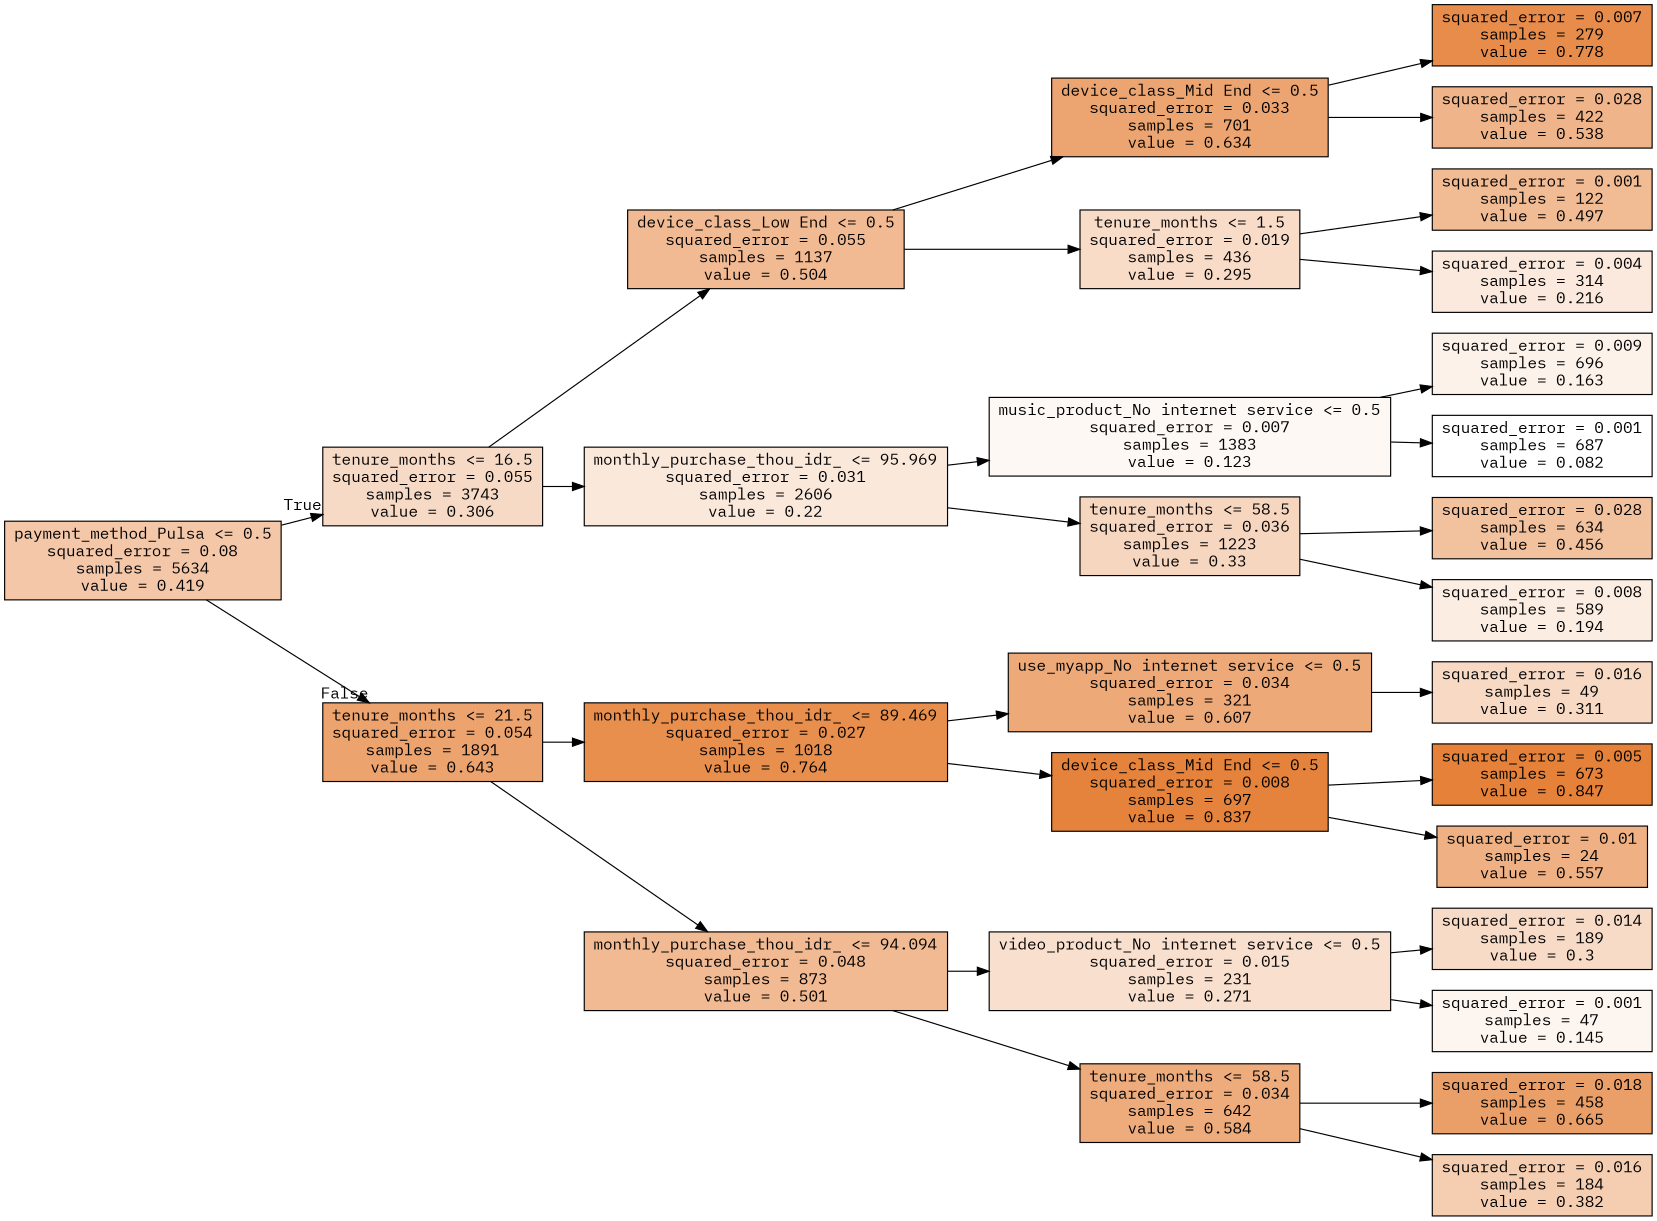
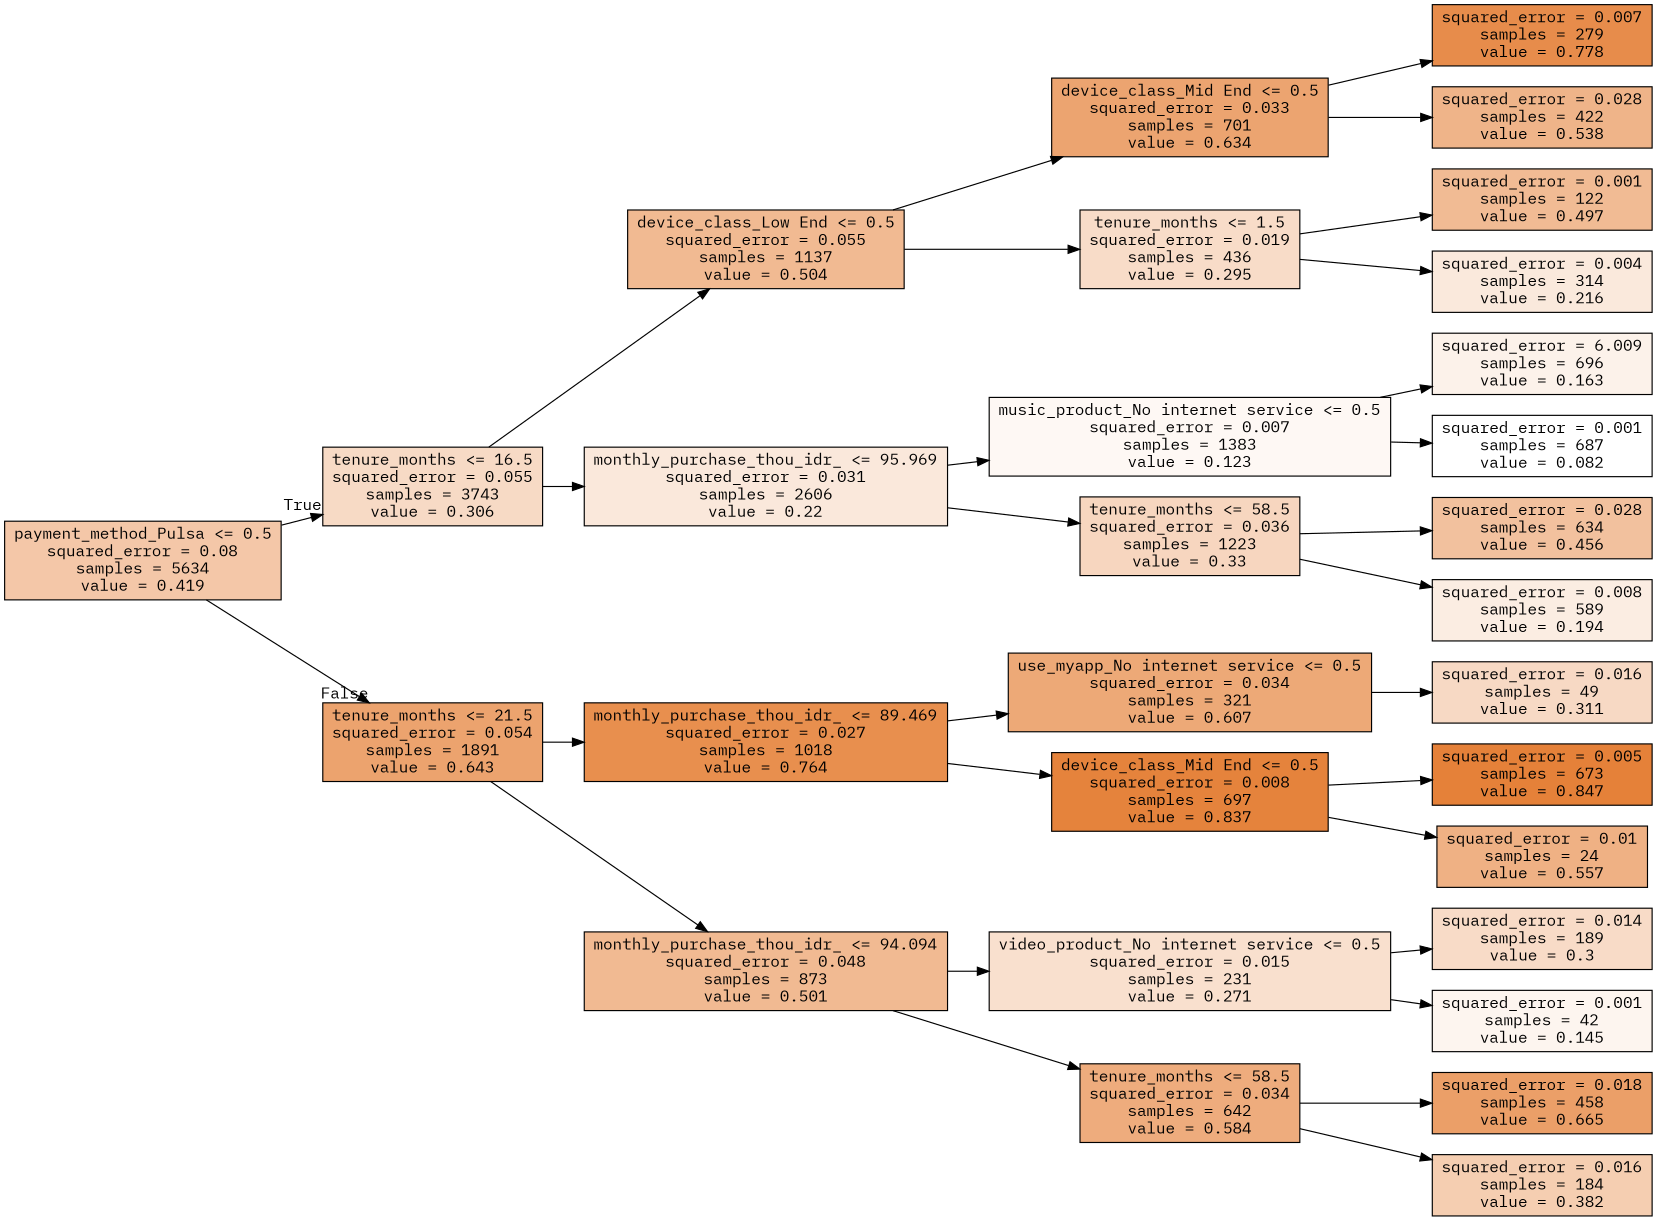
node "squared_error = 0.009 samples = 696 value = 0.163": label "squared_error = 0.009 samples = 696 value = 0.163" -> "squared_error = 6.009 samples = 696 value = 0.163"
node "squared_error = 0.001 samples = 47 value = 0.145": label "squared_error = 0.001 samples = 47 value = 0.145" -> "squared_error = 0.001 samples = 42 value = 0.145"
